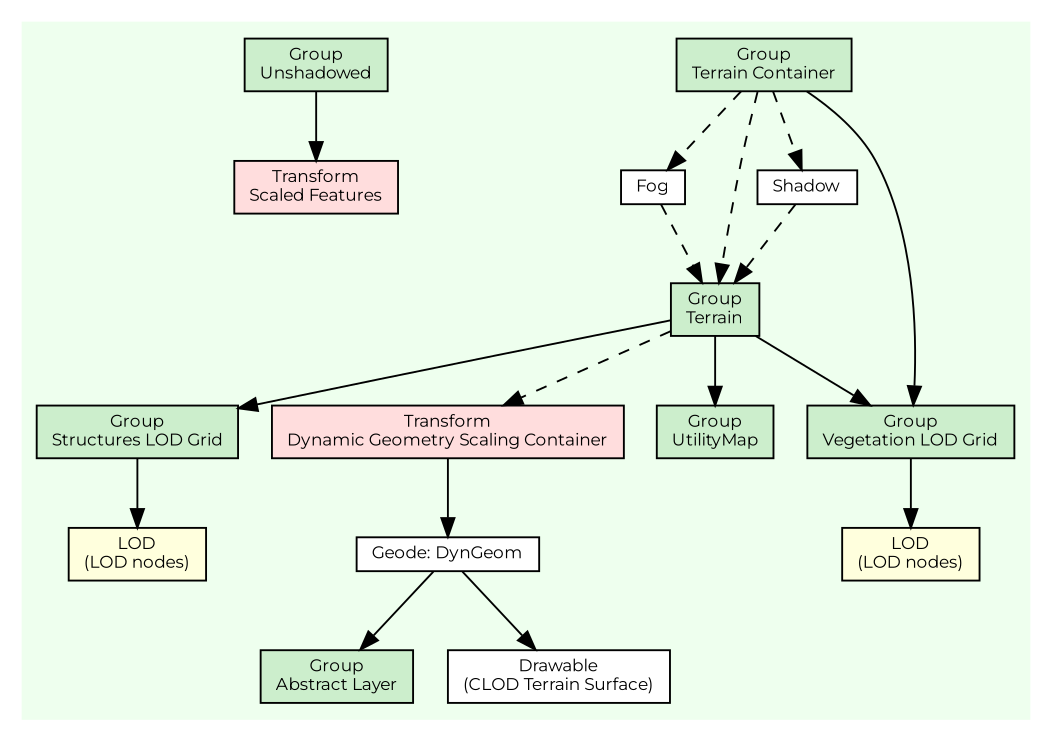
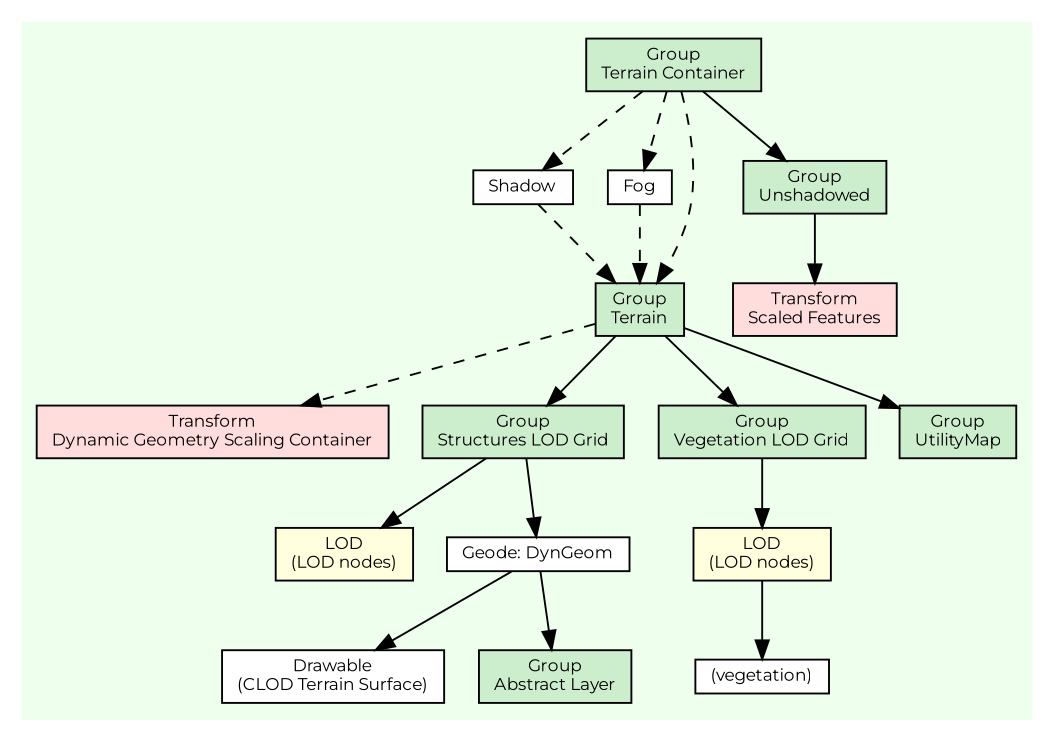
edge "Group Terrain Container" -> "Group Vegetation LOD Grid": now "Group Terrain Container" -> "Group Unshadowed"
edge "Transform Dynamic Geometry Scaling Container" -> "Geode: DynGeom": now "Group Structures LOD Grid" -> "Geode: DynGeom"
node "(vegetation)": added
